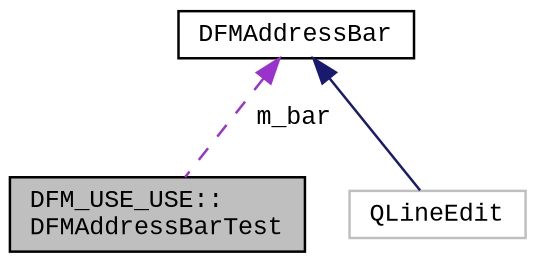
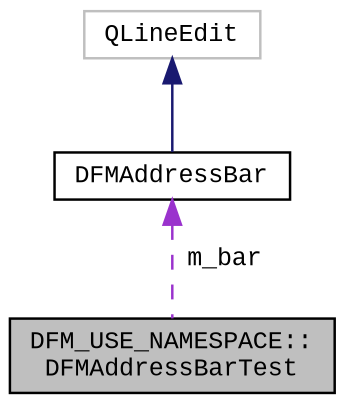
edge "QLineEdit" -> "DFMAddressBar": reversed
node "DFM_USE_USE:: DFMAddressBarTest": label "DFM_USE_USE:: DFMAddressBarTest" -> "DFM_USE_NAMESPACE:: DFMAddressBarTest"
